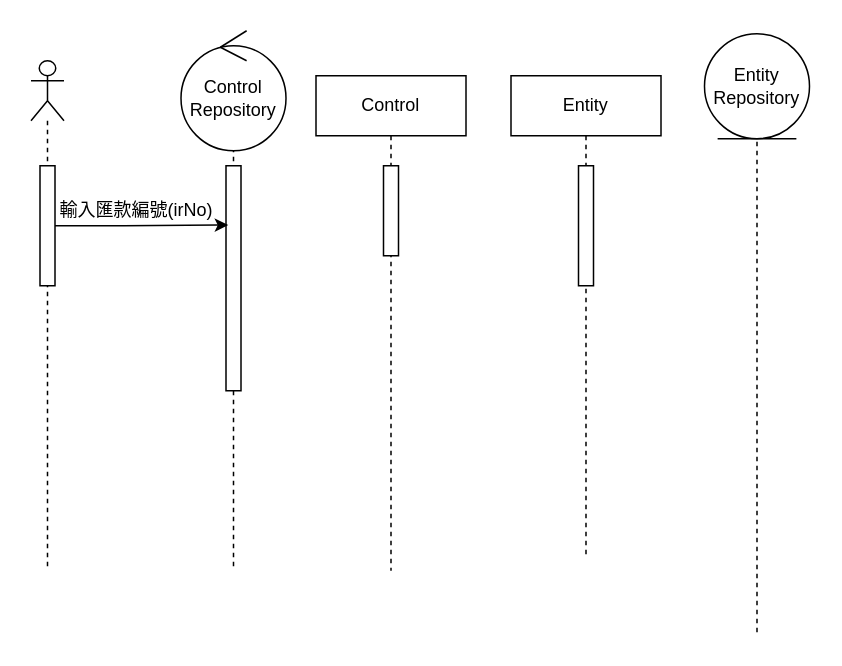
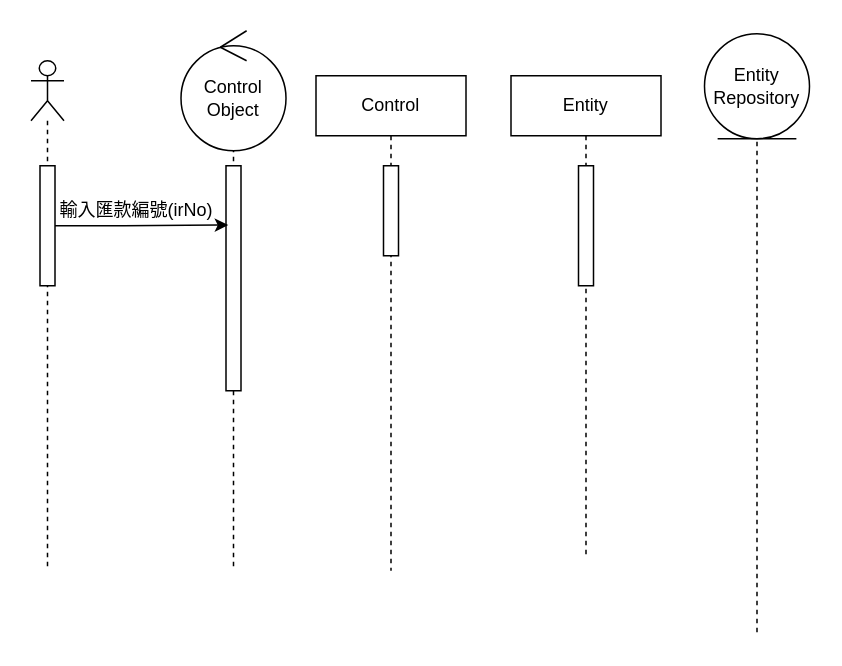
node "Control Repository": label "Control Repository" -> "Control Object"
